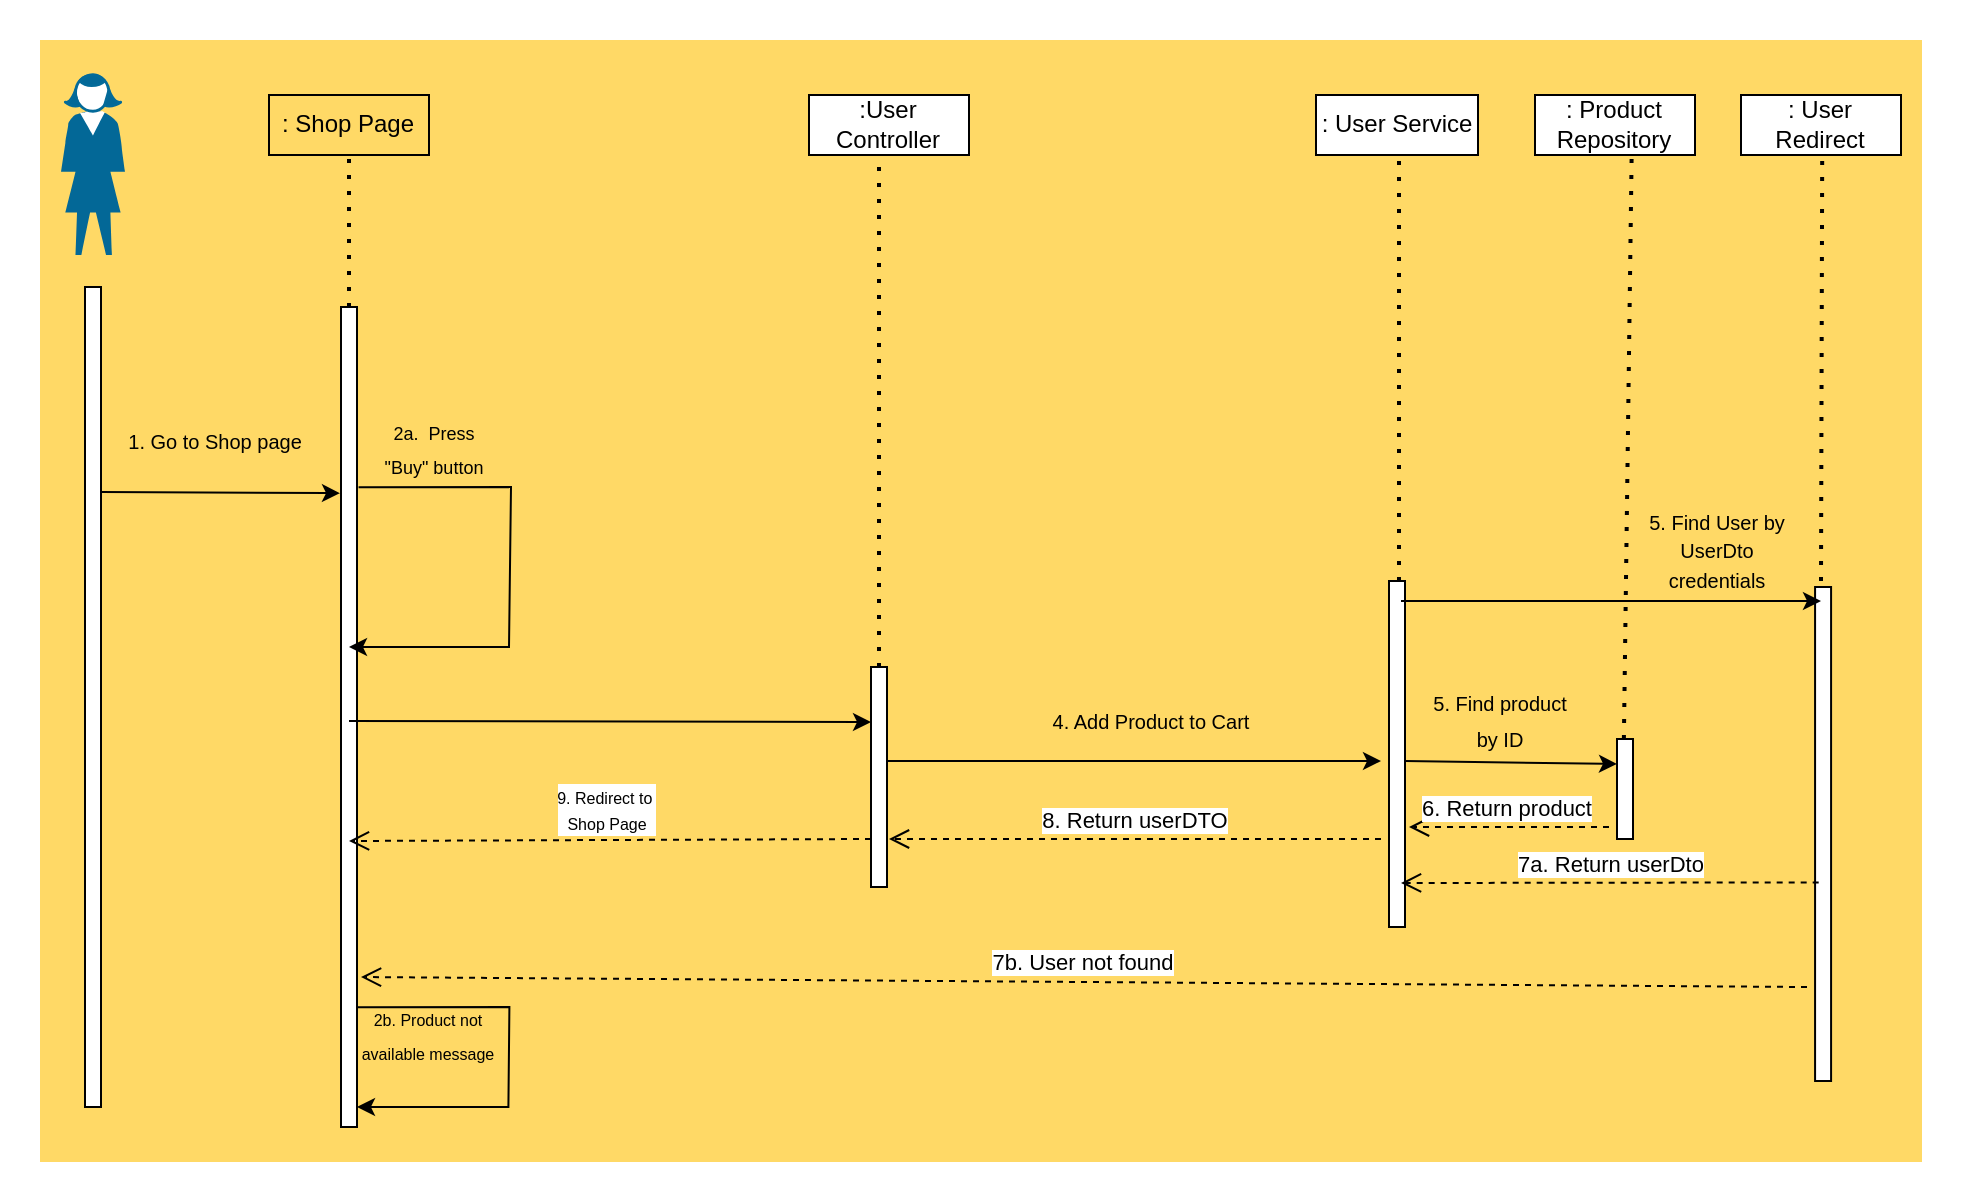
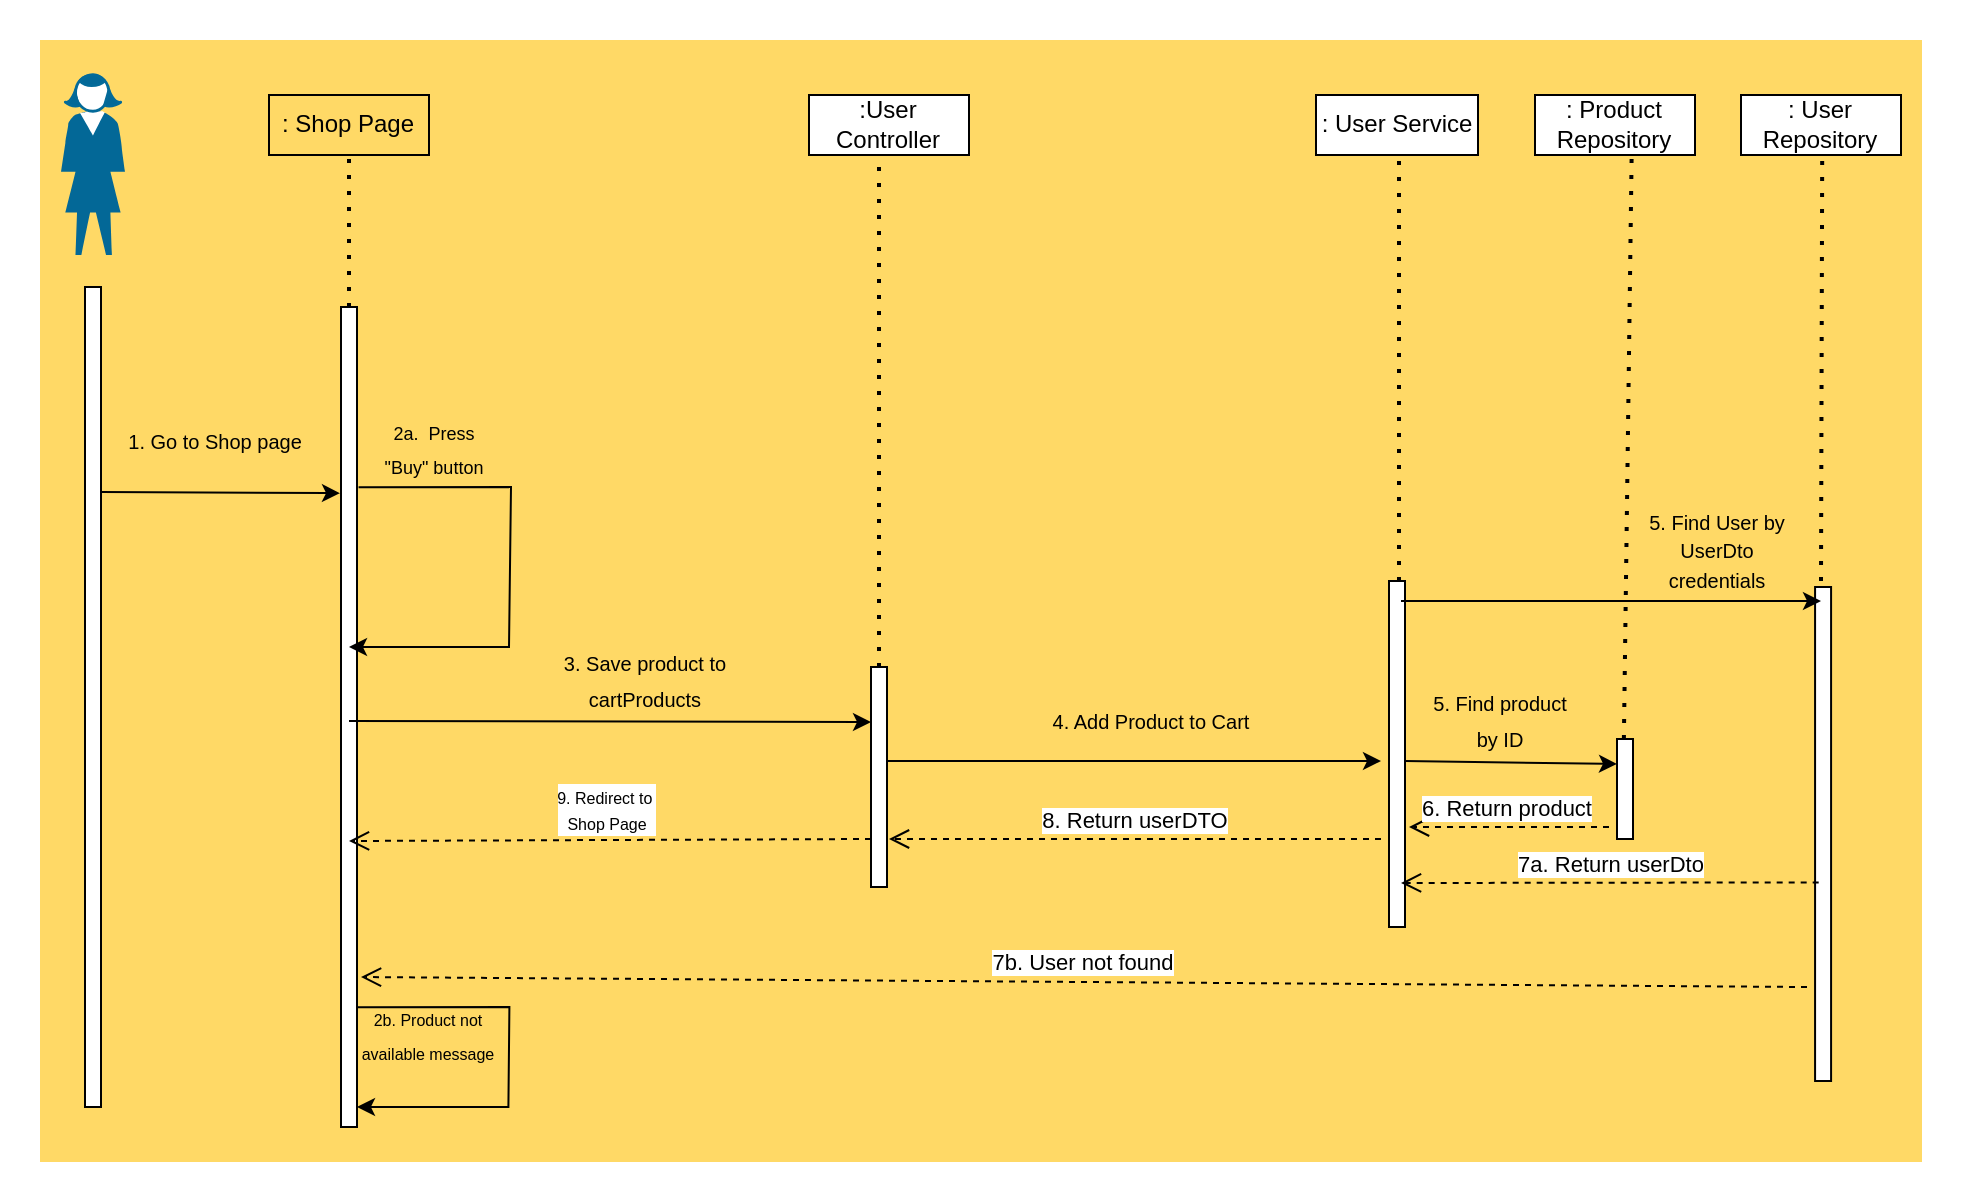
node ": User Redirect": label ": User Redirect" -> ": User Repository"
node "3. Save product to cartProducts": added
